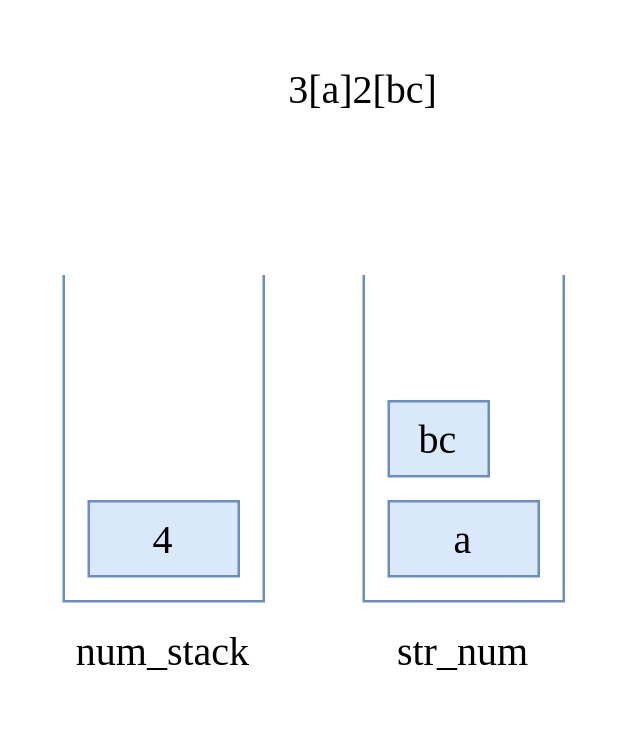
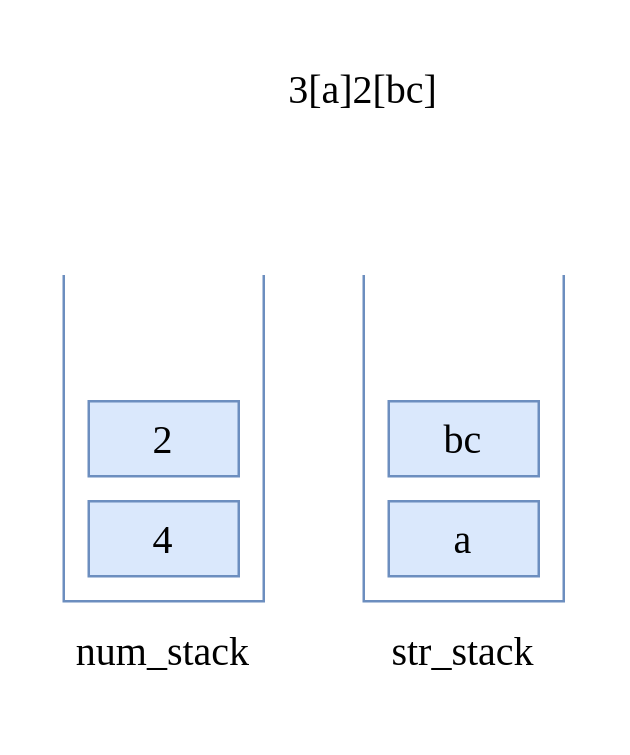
node "2": added
node "bc": size 100x75 -> 150x75
node "str_num": label "str_num" -> "str_stack"
